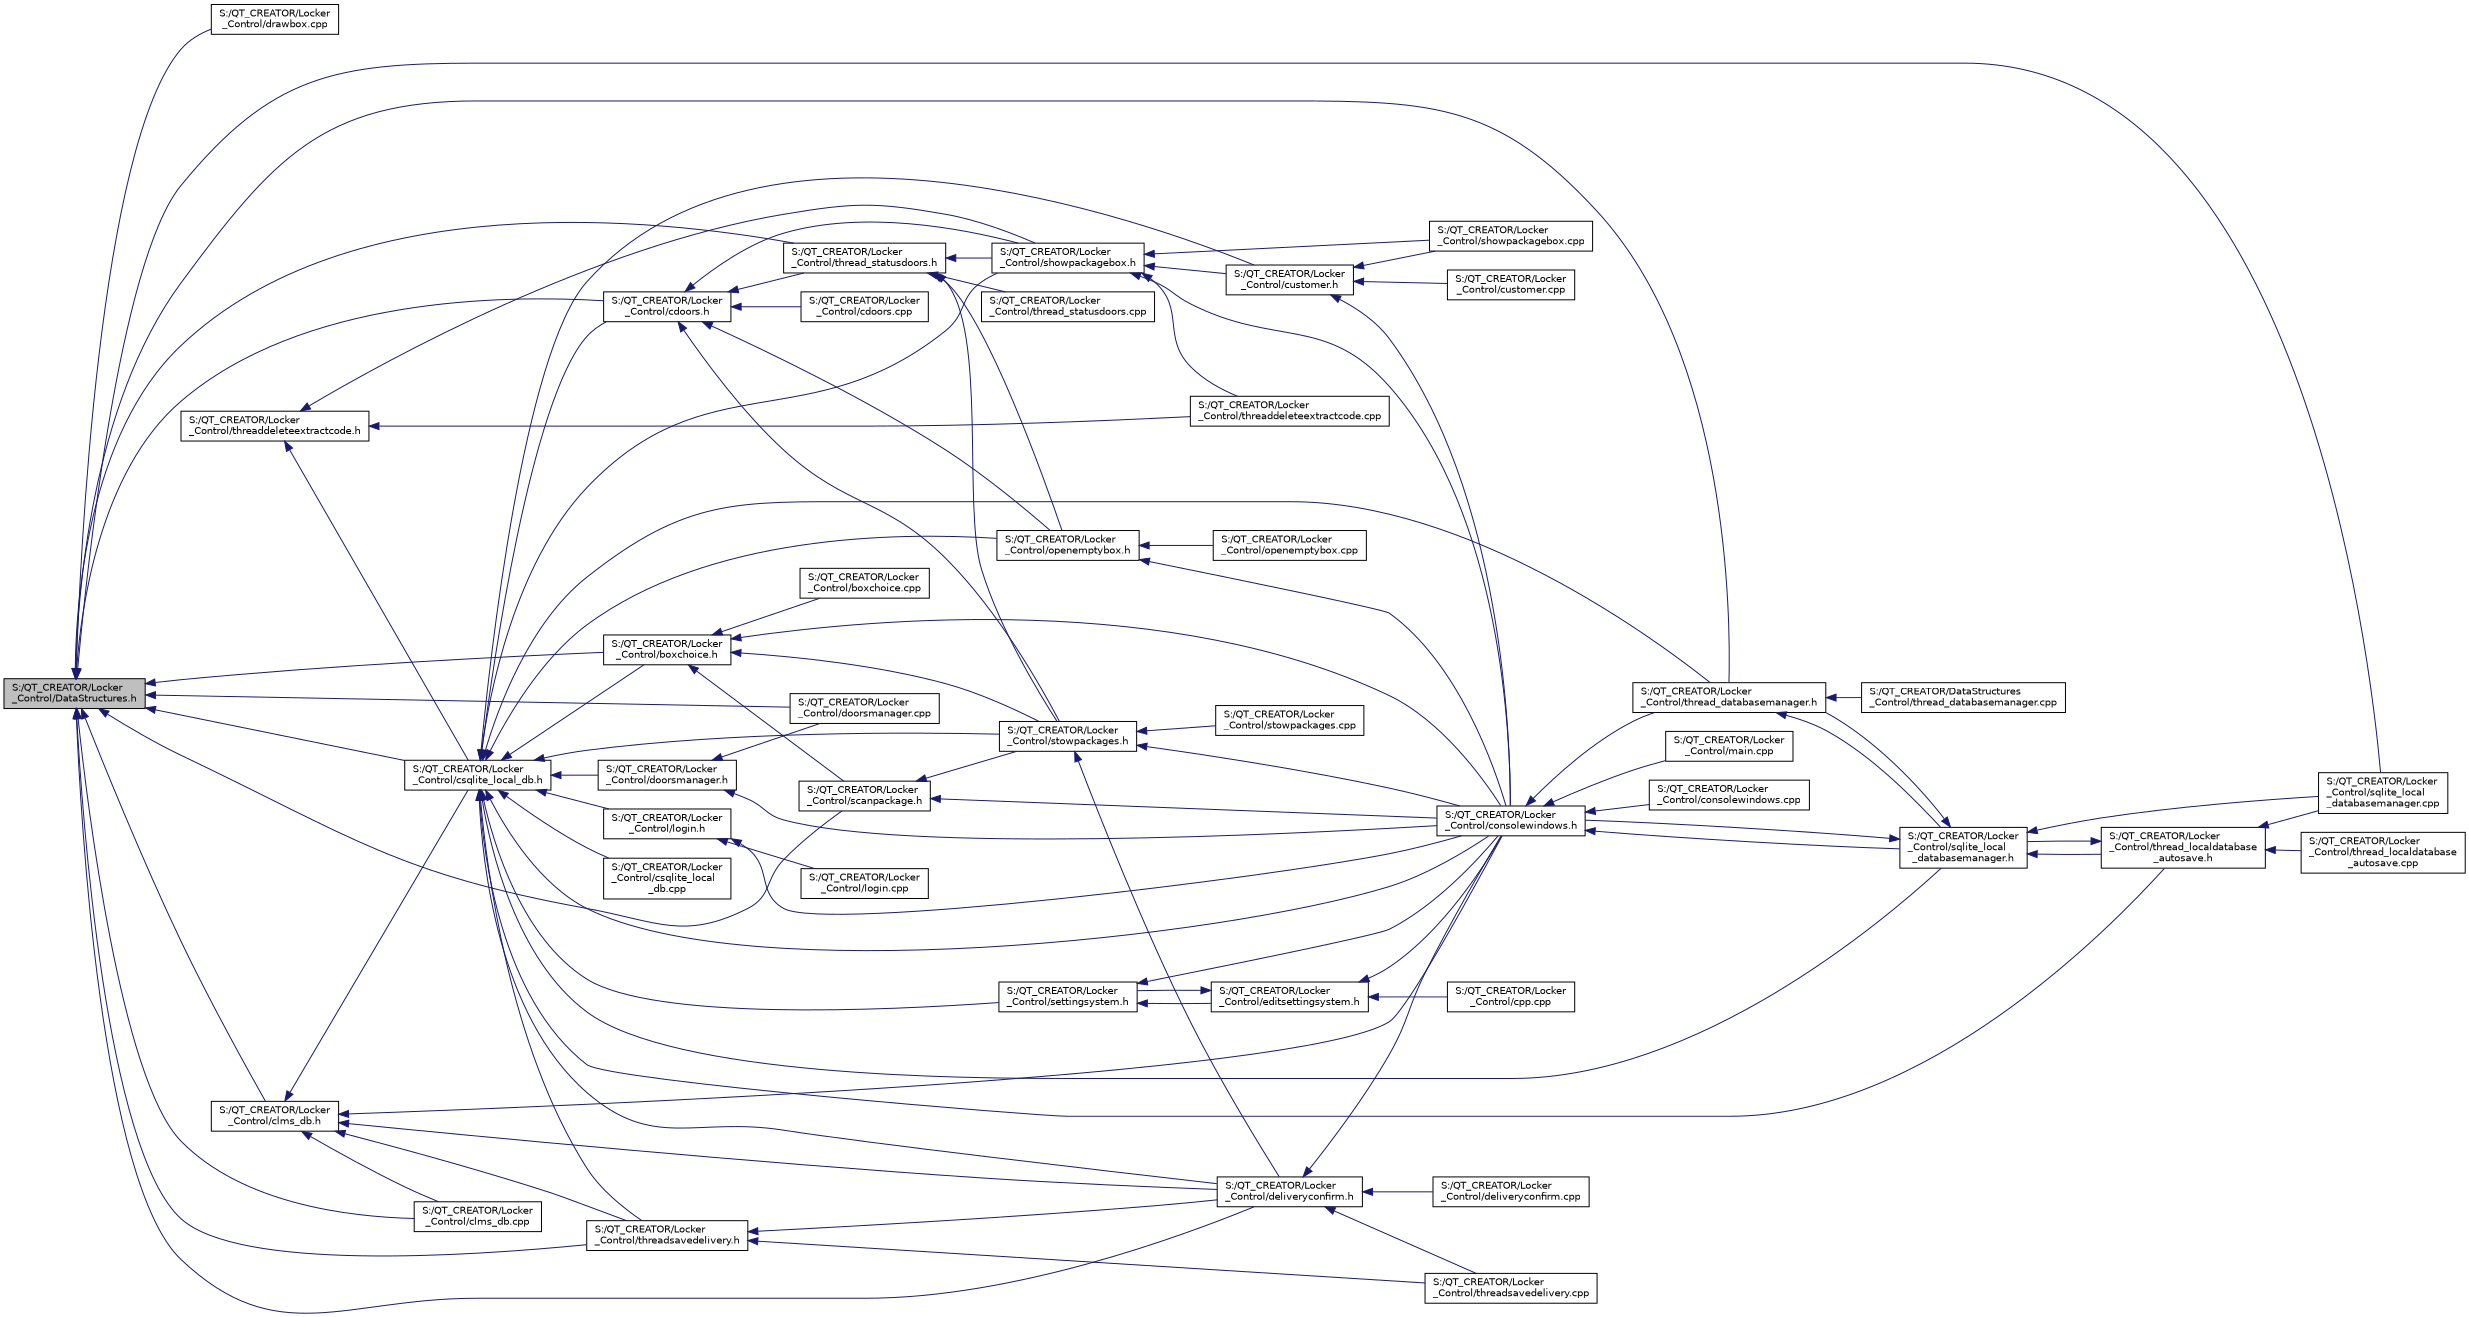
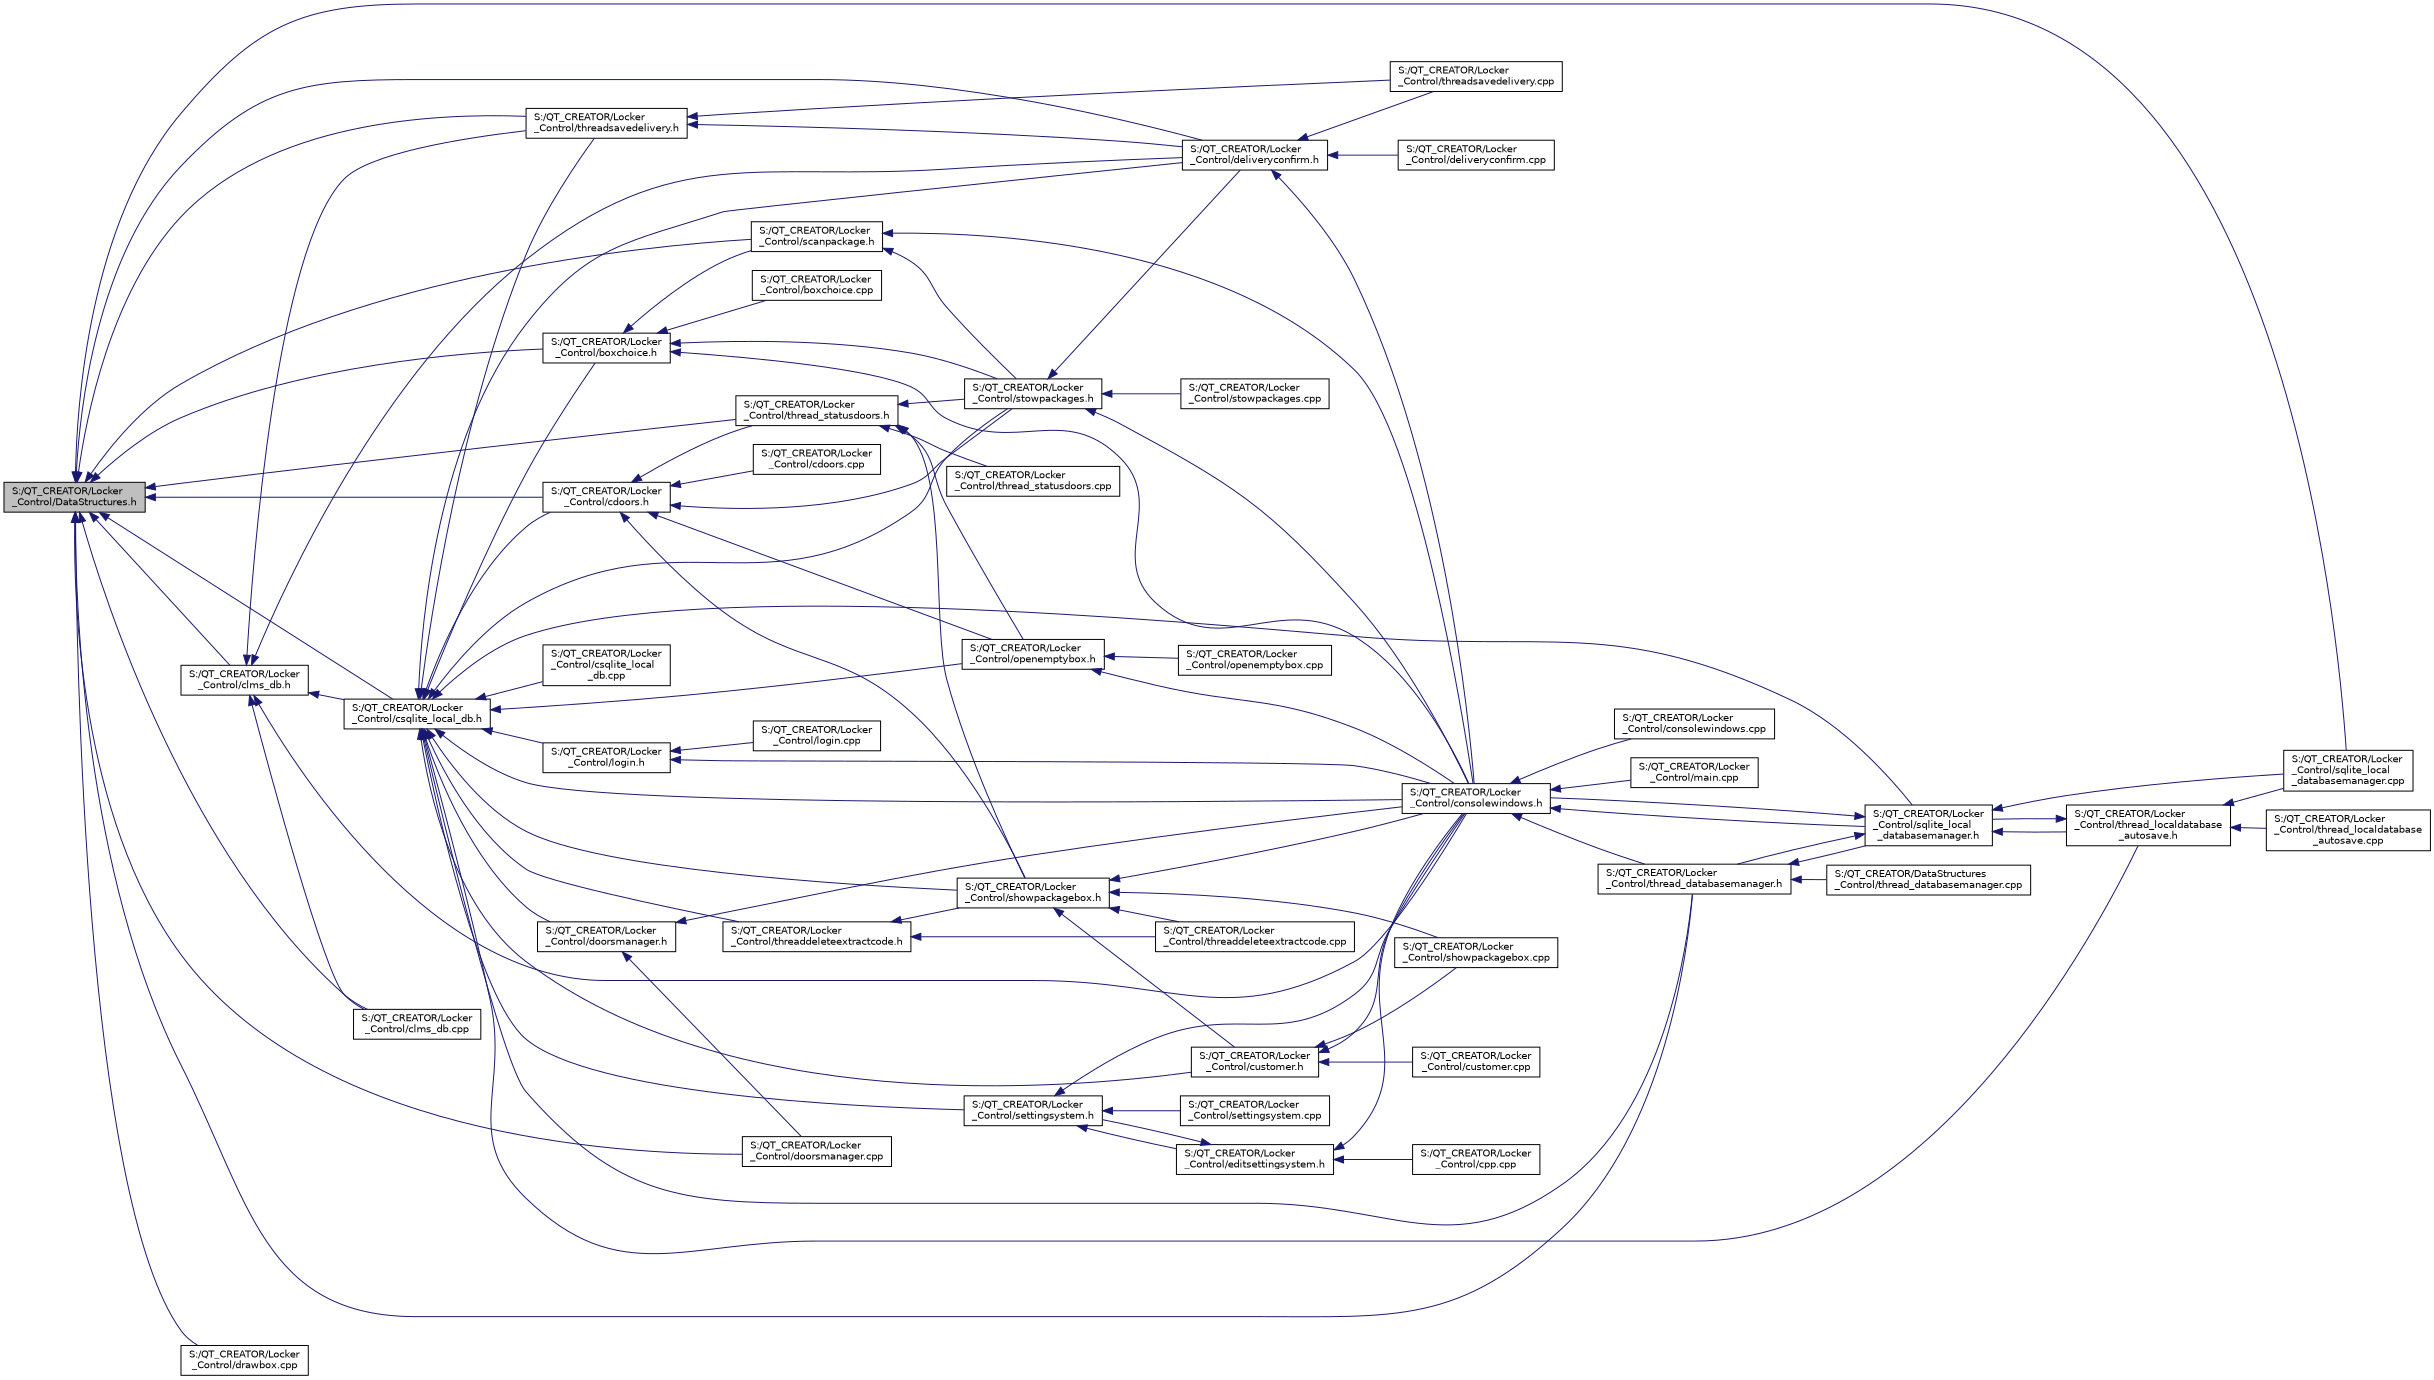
edge "S:/QT_CREATOR/Locker _Control/csqlite_local_db.h" -> "S:/QT_CREATOR/Locker _Control/threaddeleteextractcode.h": reversed
node "S:/QT_CREATOR/Locker _Control/settingsystem.cpp": added
